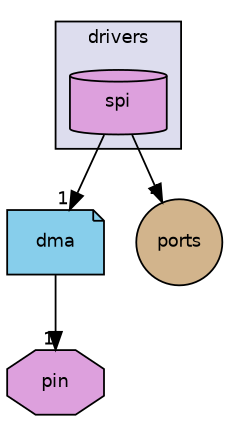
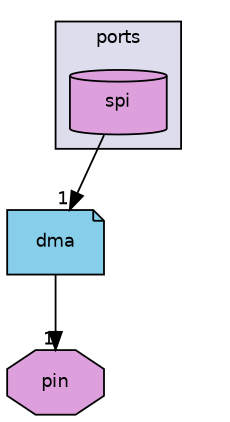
cluster "drivers": label "drivers" -> "ports"
node "ports": removed
